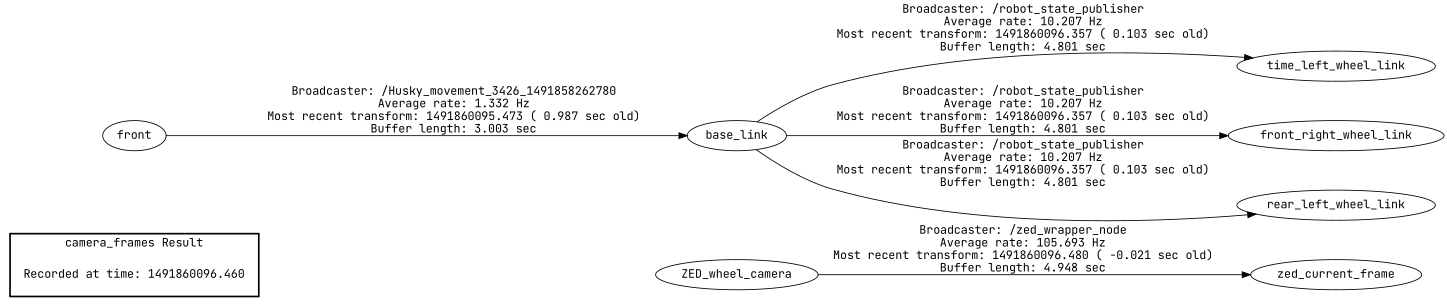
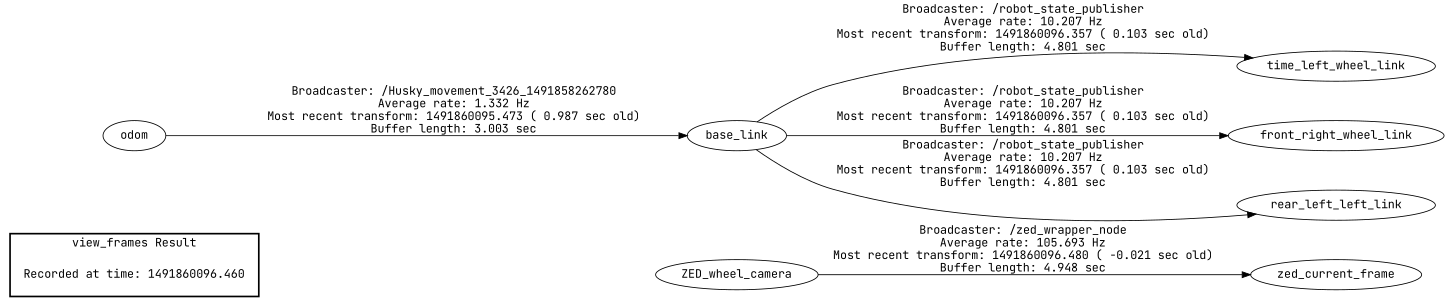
node "front": label "front" -> "odom"
node "rear_left_wheel_link": label "rear_left_wheel_link" -> "rear_left_left_link"
cluster "camera_frames Result": label "camera_frames Result" -> "view_frames Result"
